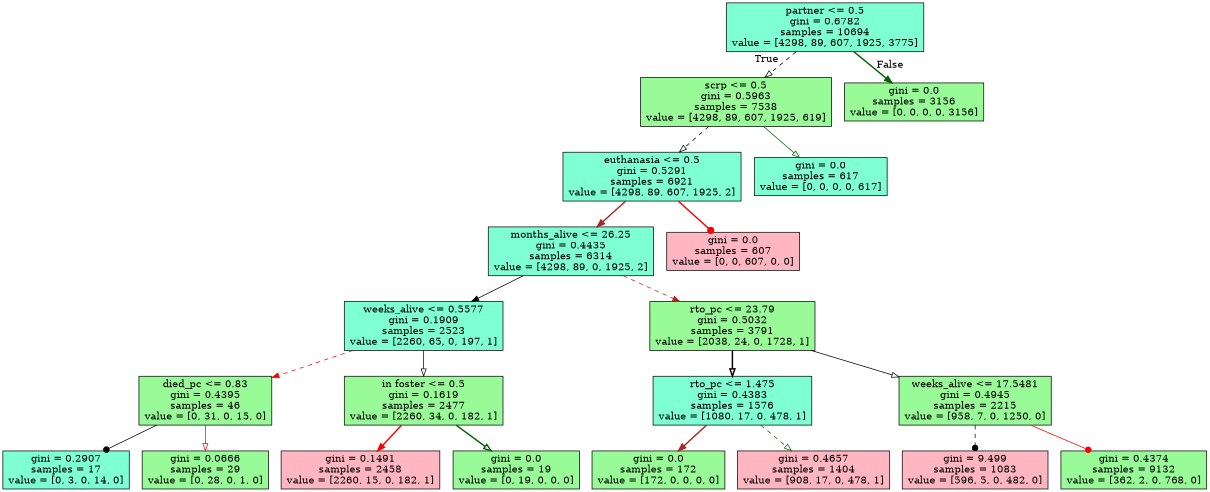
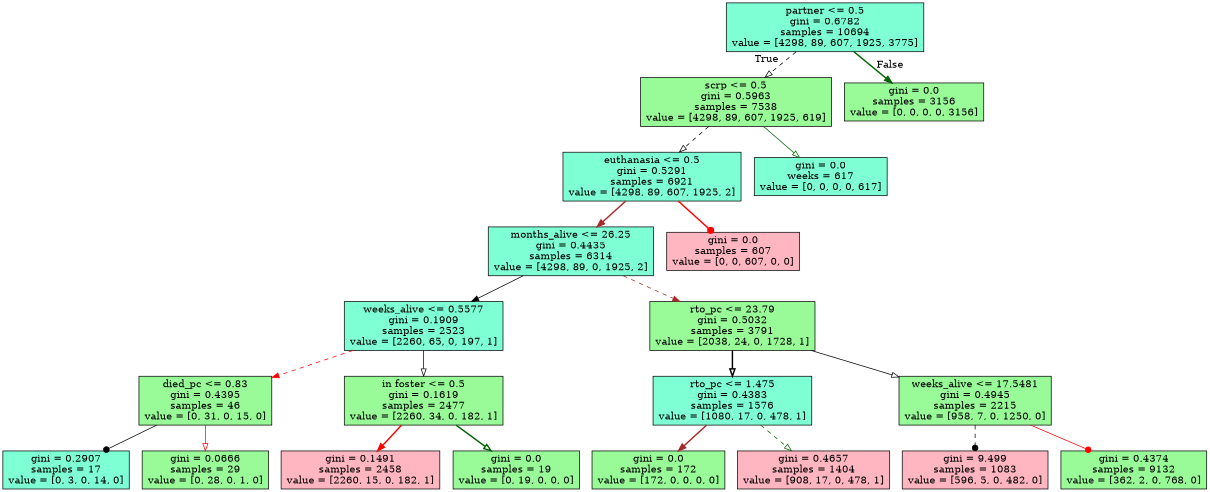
node "gini = 0.0 samples = 617 value = [0, 0, 0, 0, 617]": label "gini = 0.0 samples = 617 value = [0, 0, 0, 0, 617]" -> "gini = 0.0 weeks = 617 value = [0, 0, 0, 0, 617]"
